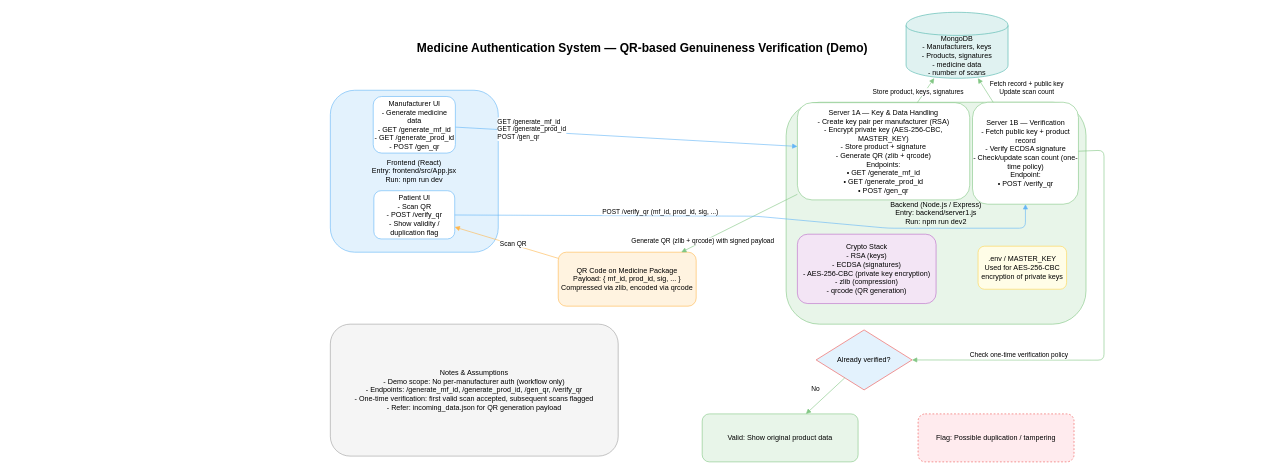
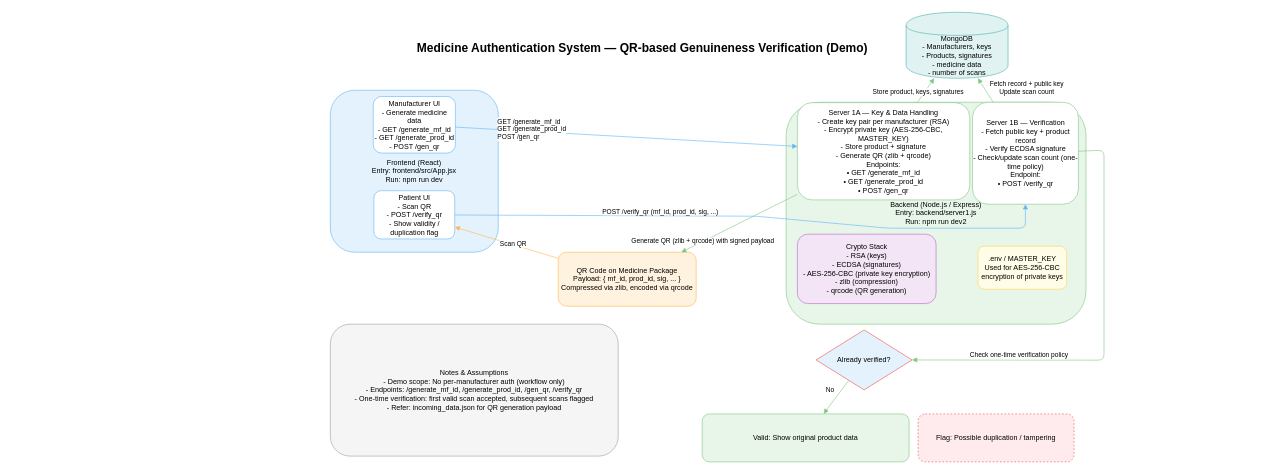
node "Valid: Show original product data": size 156x48 -> 207x48
